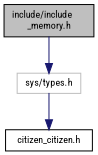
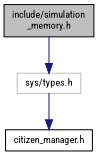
node "include/include _memory.h": label "include/include _memory.h" -> "include/simulation _memory.h"
node "citizen_citizen.h": label "citizen_citizen.h" -> "citizen_manager.h"
